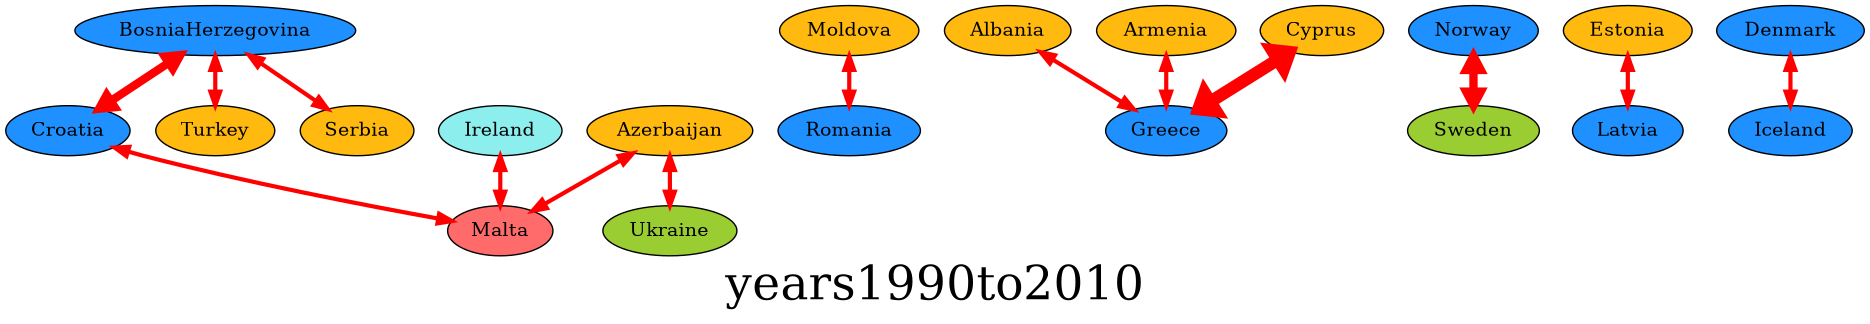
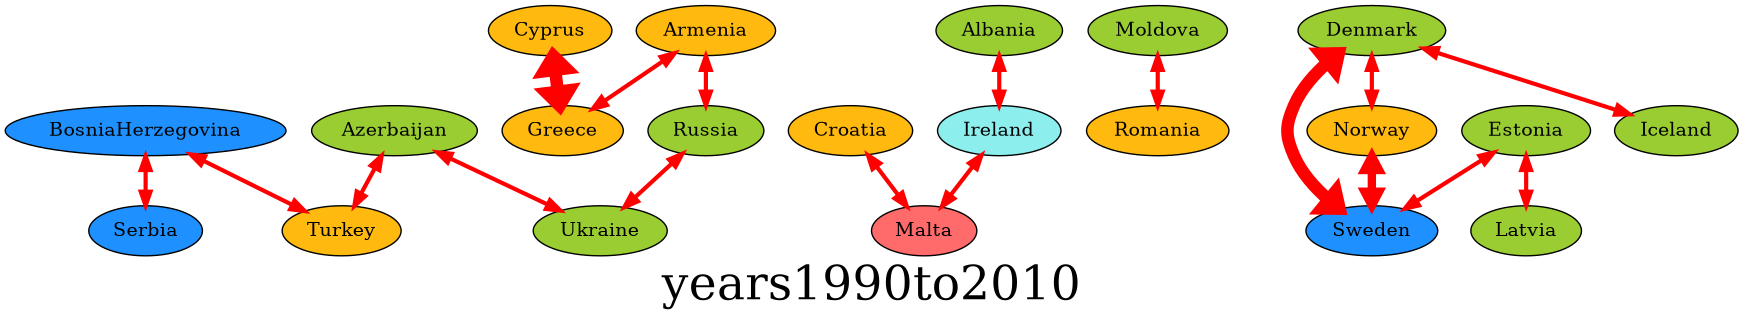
node "Moldova": fillcolor darkgoldenrod1 -> olivedrab3
node "Albania": fillcolor darkgoldenrod1 -> olivedrab3
node "Norway": fillcolor dodgerblue -> darkgoldenrod1
node "Estonia": fillcolor darkgoldenrod1 -> olivedrab3
node "Denmark": fillcolor dodgerblue -> olivedrab3
edge "Albania" -- "Greece": now "Albania" -- "Ireland"
edge "Denmark" -- "Norway": added
edge "BosniaHerzegovina" -- "Croatia": removed
node "Croatia": fillcolor dodgerblue -> darkgoldenrod1
node "Serbia": fillcolor darkgoldenrod1 -> dodgerblue
node "Azerbaijan": fillcolor darkgoldenrod1 -> olivedrab3
node "Russia": added
node "Romania": fillcolor dodgerblue -> darkgoldenrod1
node "Greece": fillcolor dodgerblue -> darkgoldenrod1
edge "Denmark" -- "Sweden": added
node "Sweden": fillcolor olivedrab3 -> dodgerblue
node "Latvia": fillcolor dodgerblue -> olivedrab3
node "Iceland": fillcolor dodgerblue -> olivedrab3
edge "Estonia" -- "Sweden": added
edge "Azerbaijan" -- "Malta": now "Azerbaijan" -- "Turkey"
